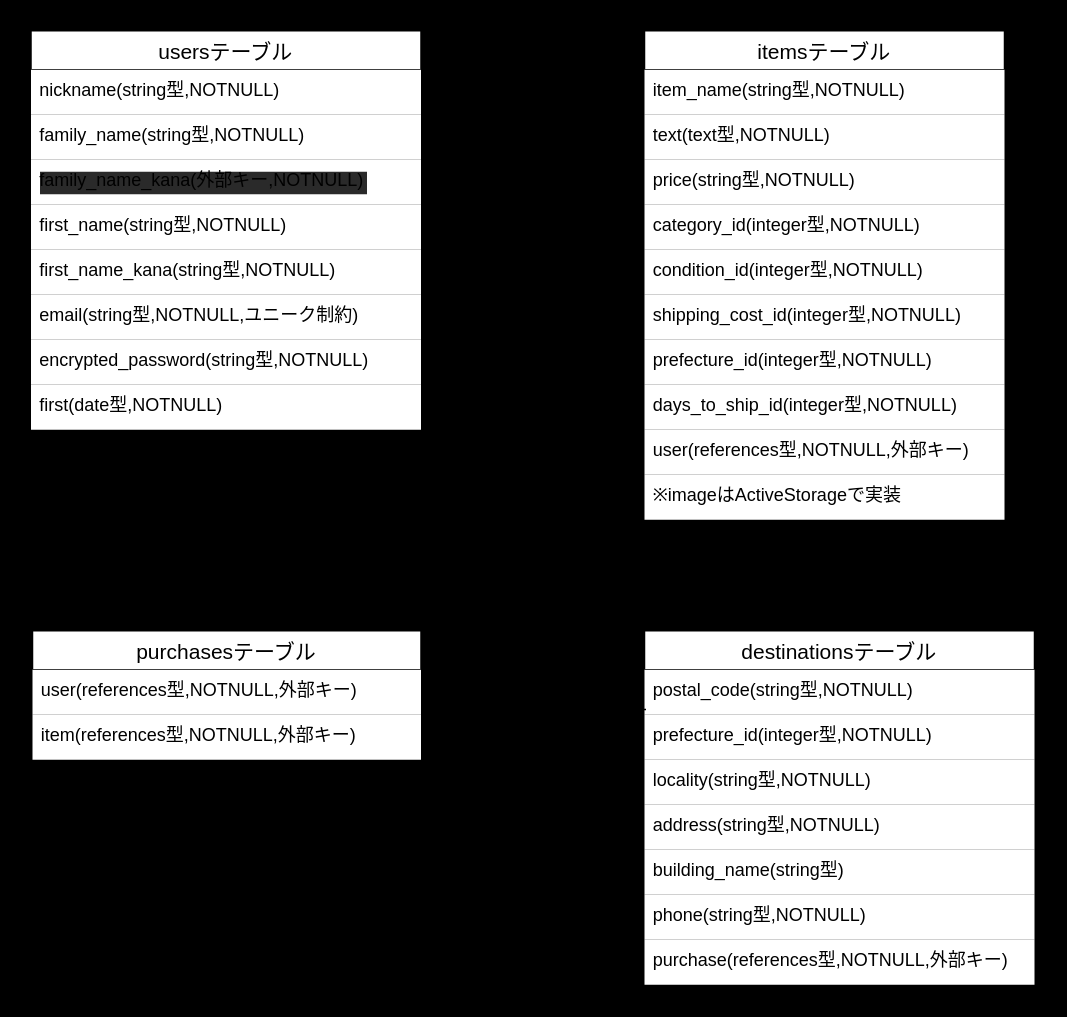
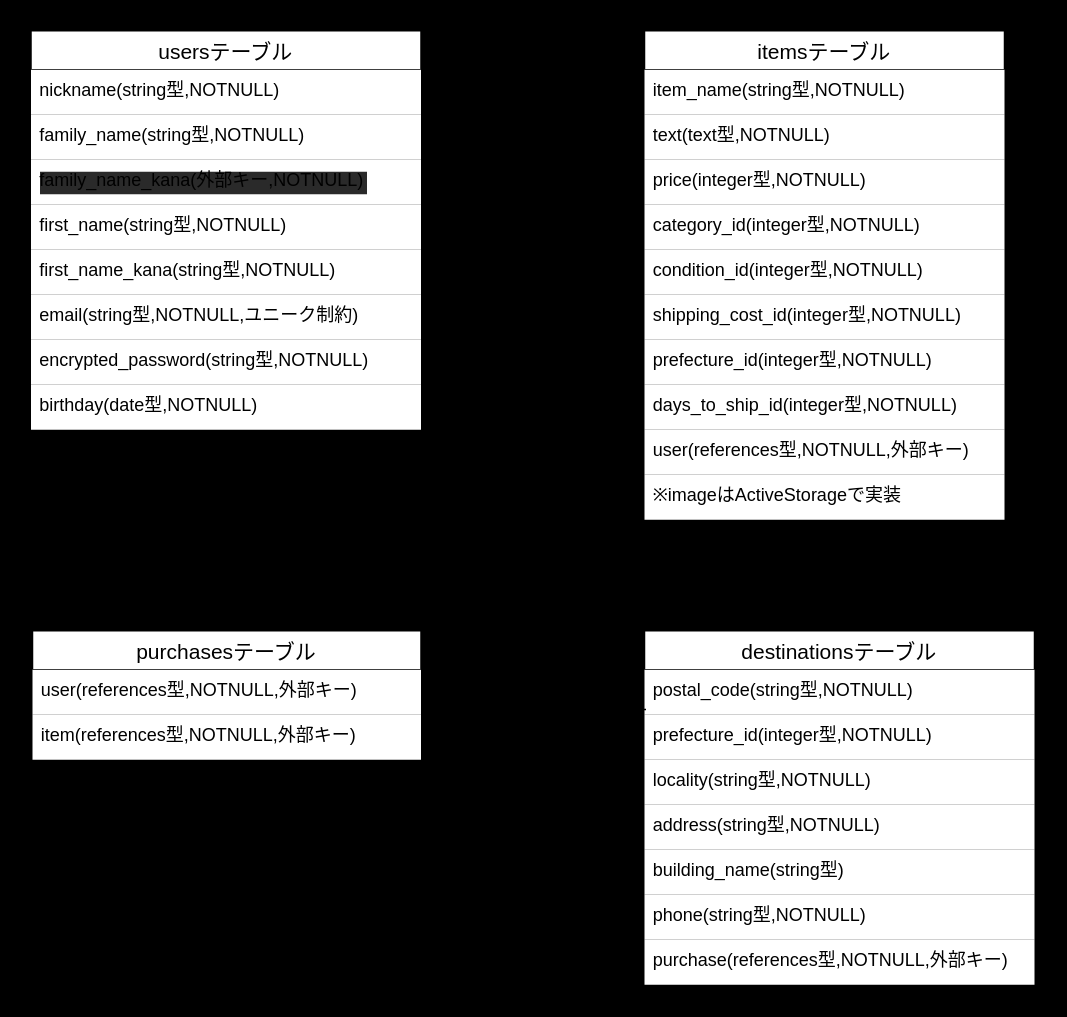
node "price(string型,NOTNULL)": label "price(string型,NOTNULL)" -> "price(integer型,NOTNULL)"
node "first(date型,NOTNULL)": label "first(date型,NOTNULL)" -> "birthday(date型,NOTNULL)"
